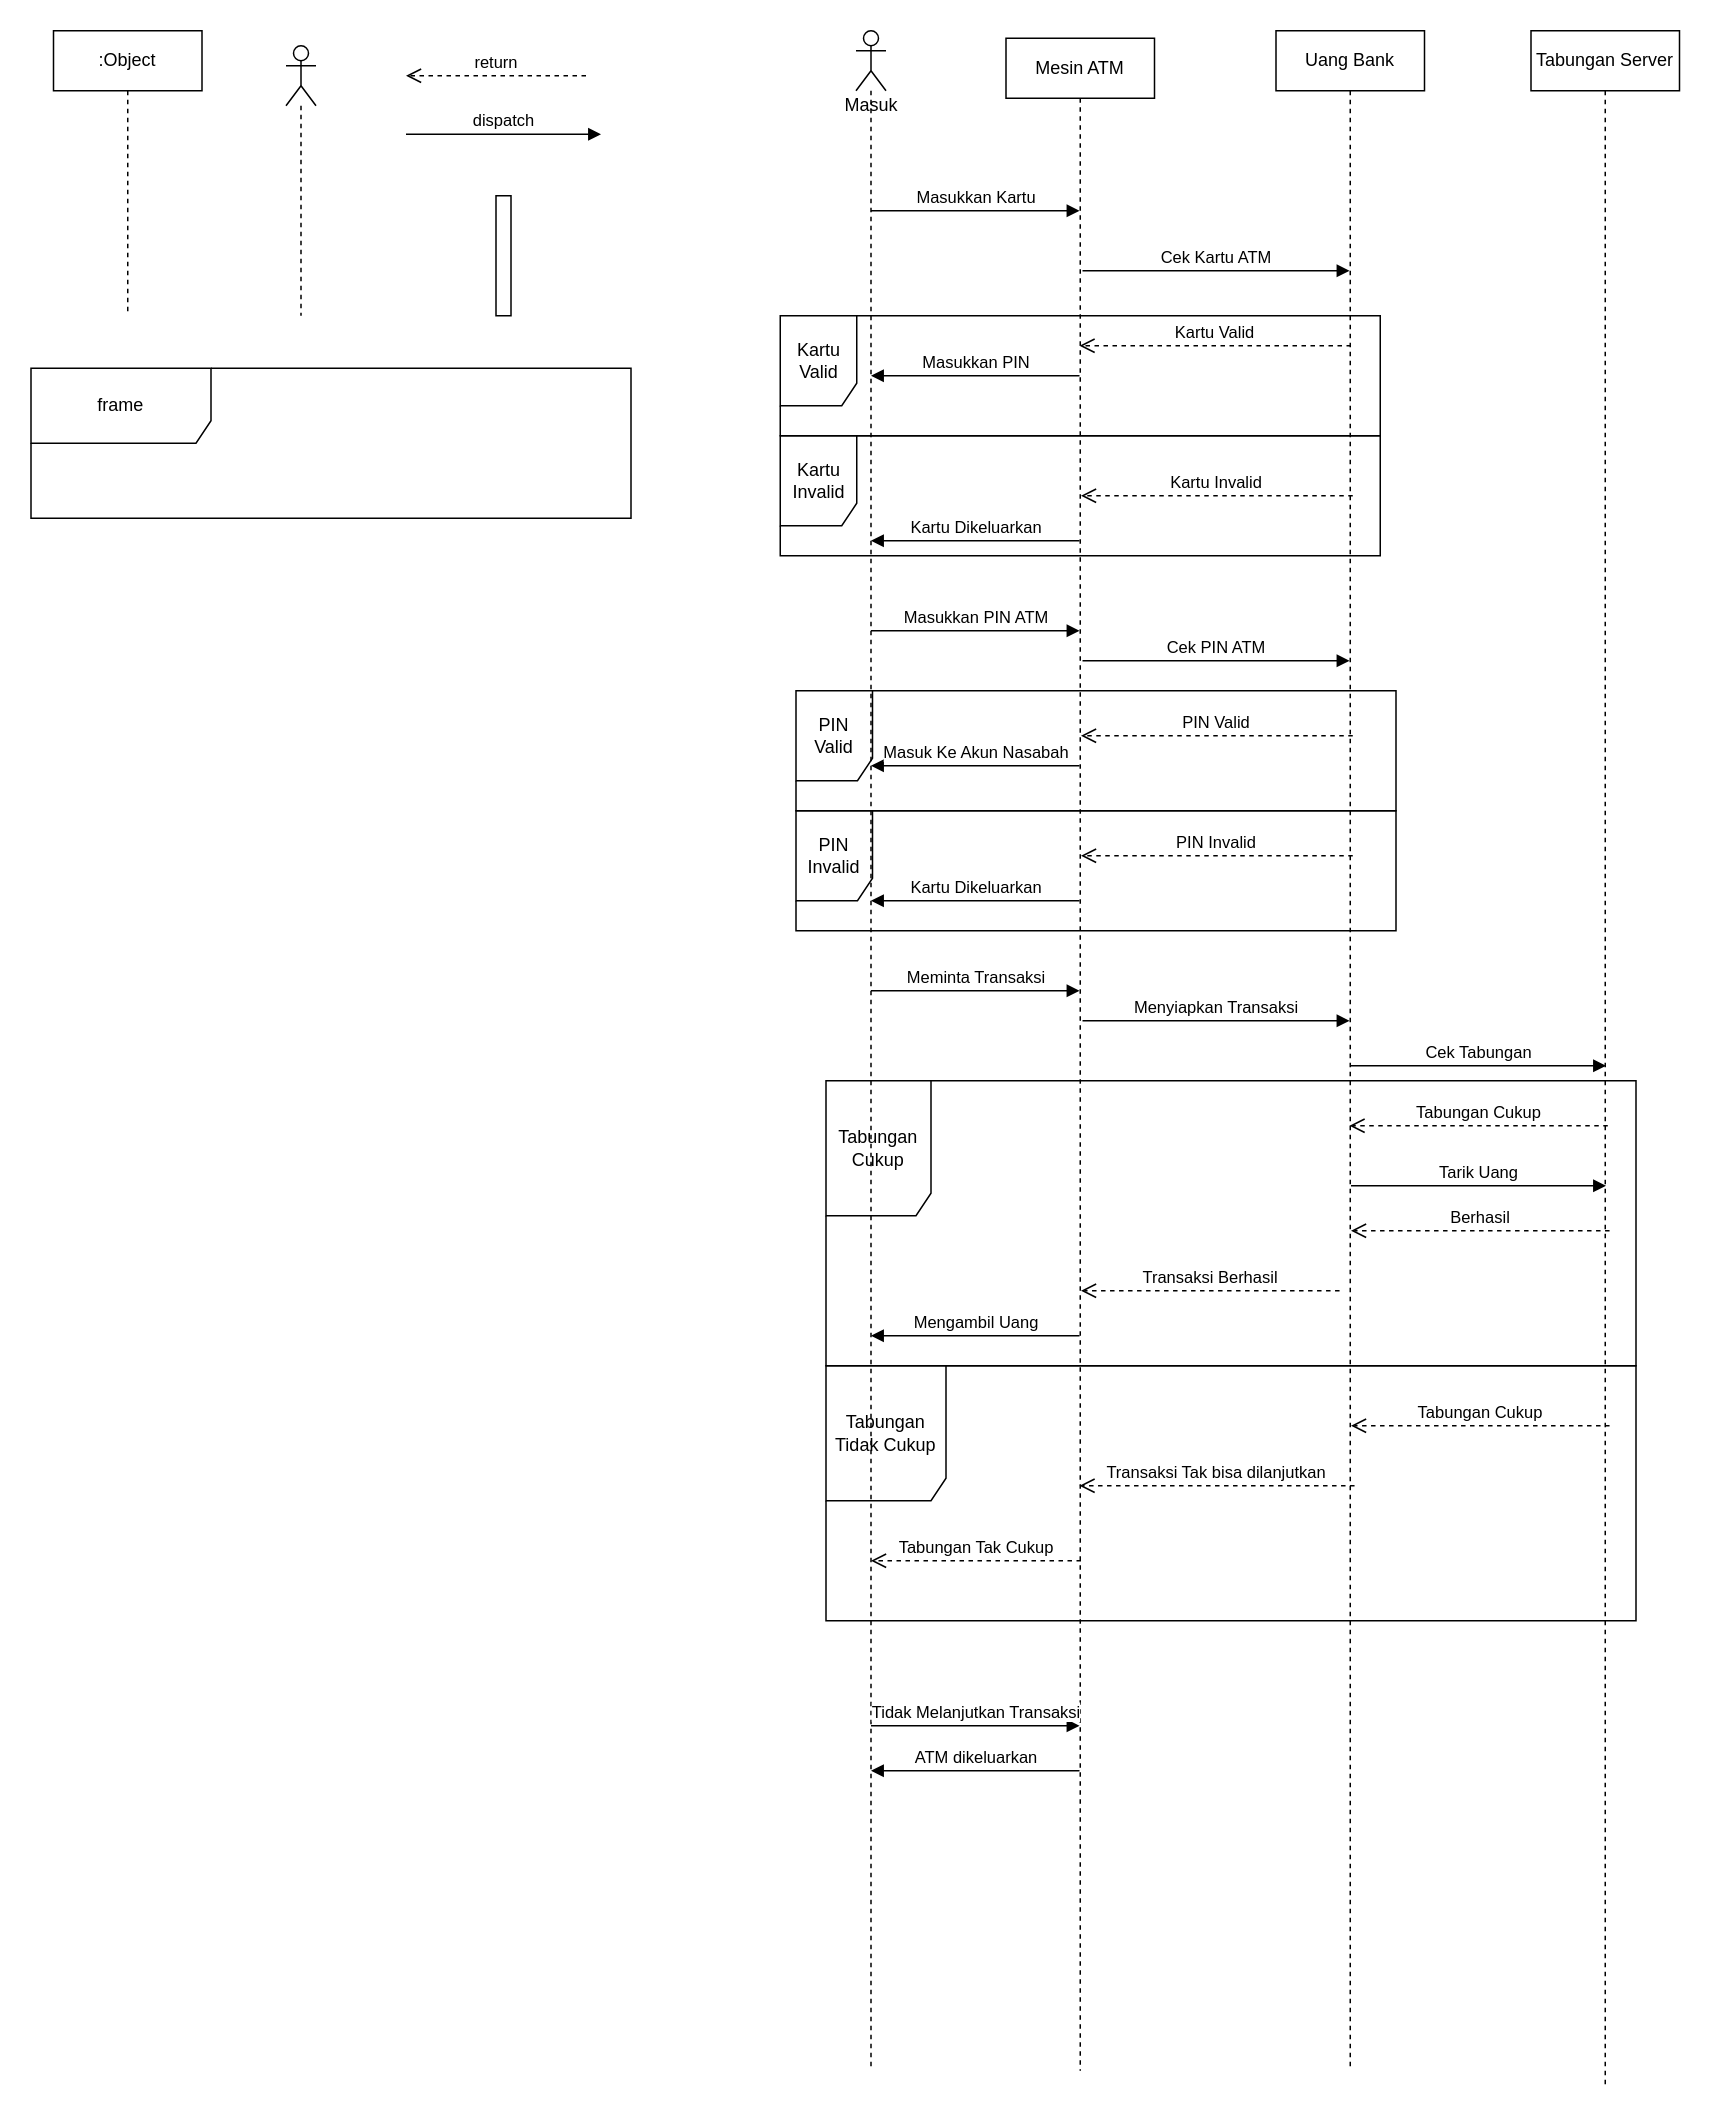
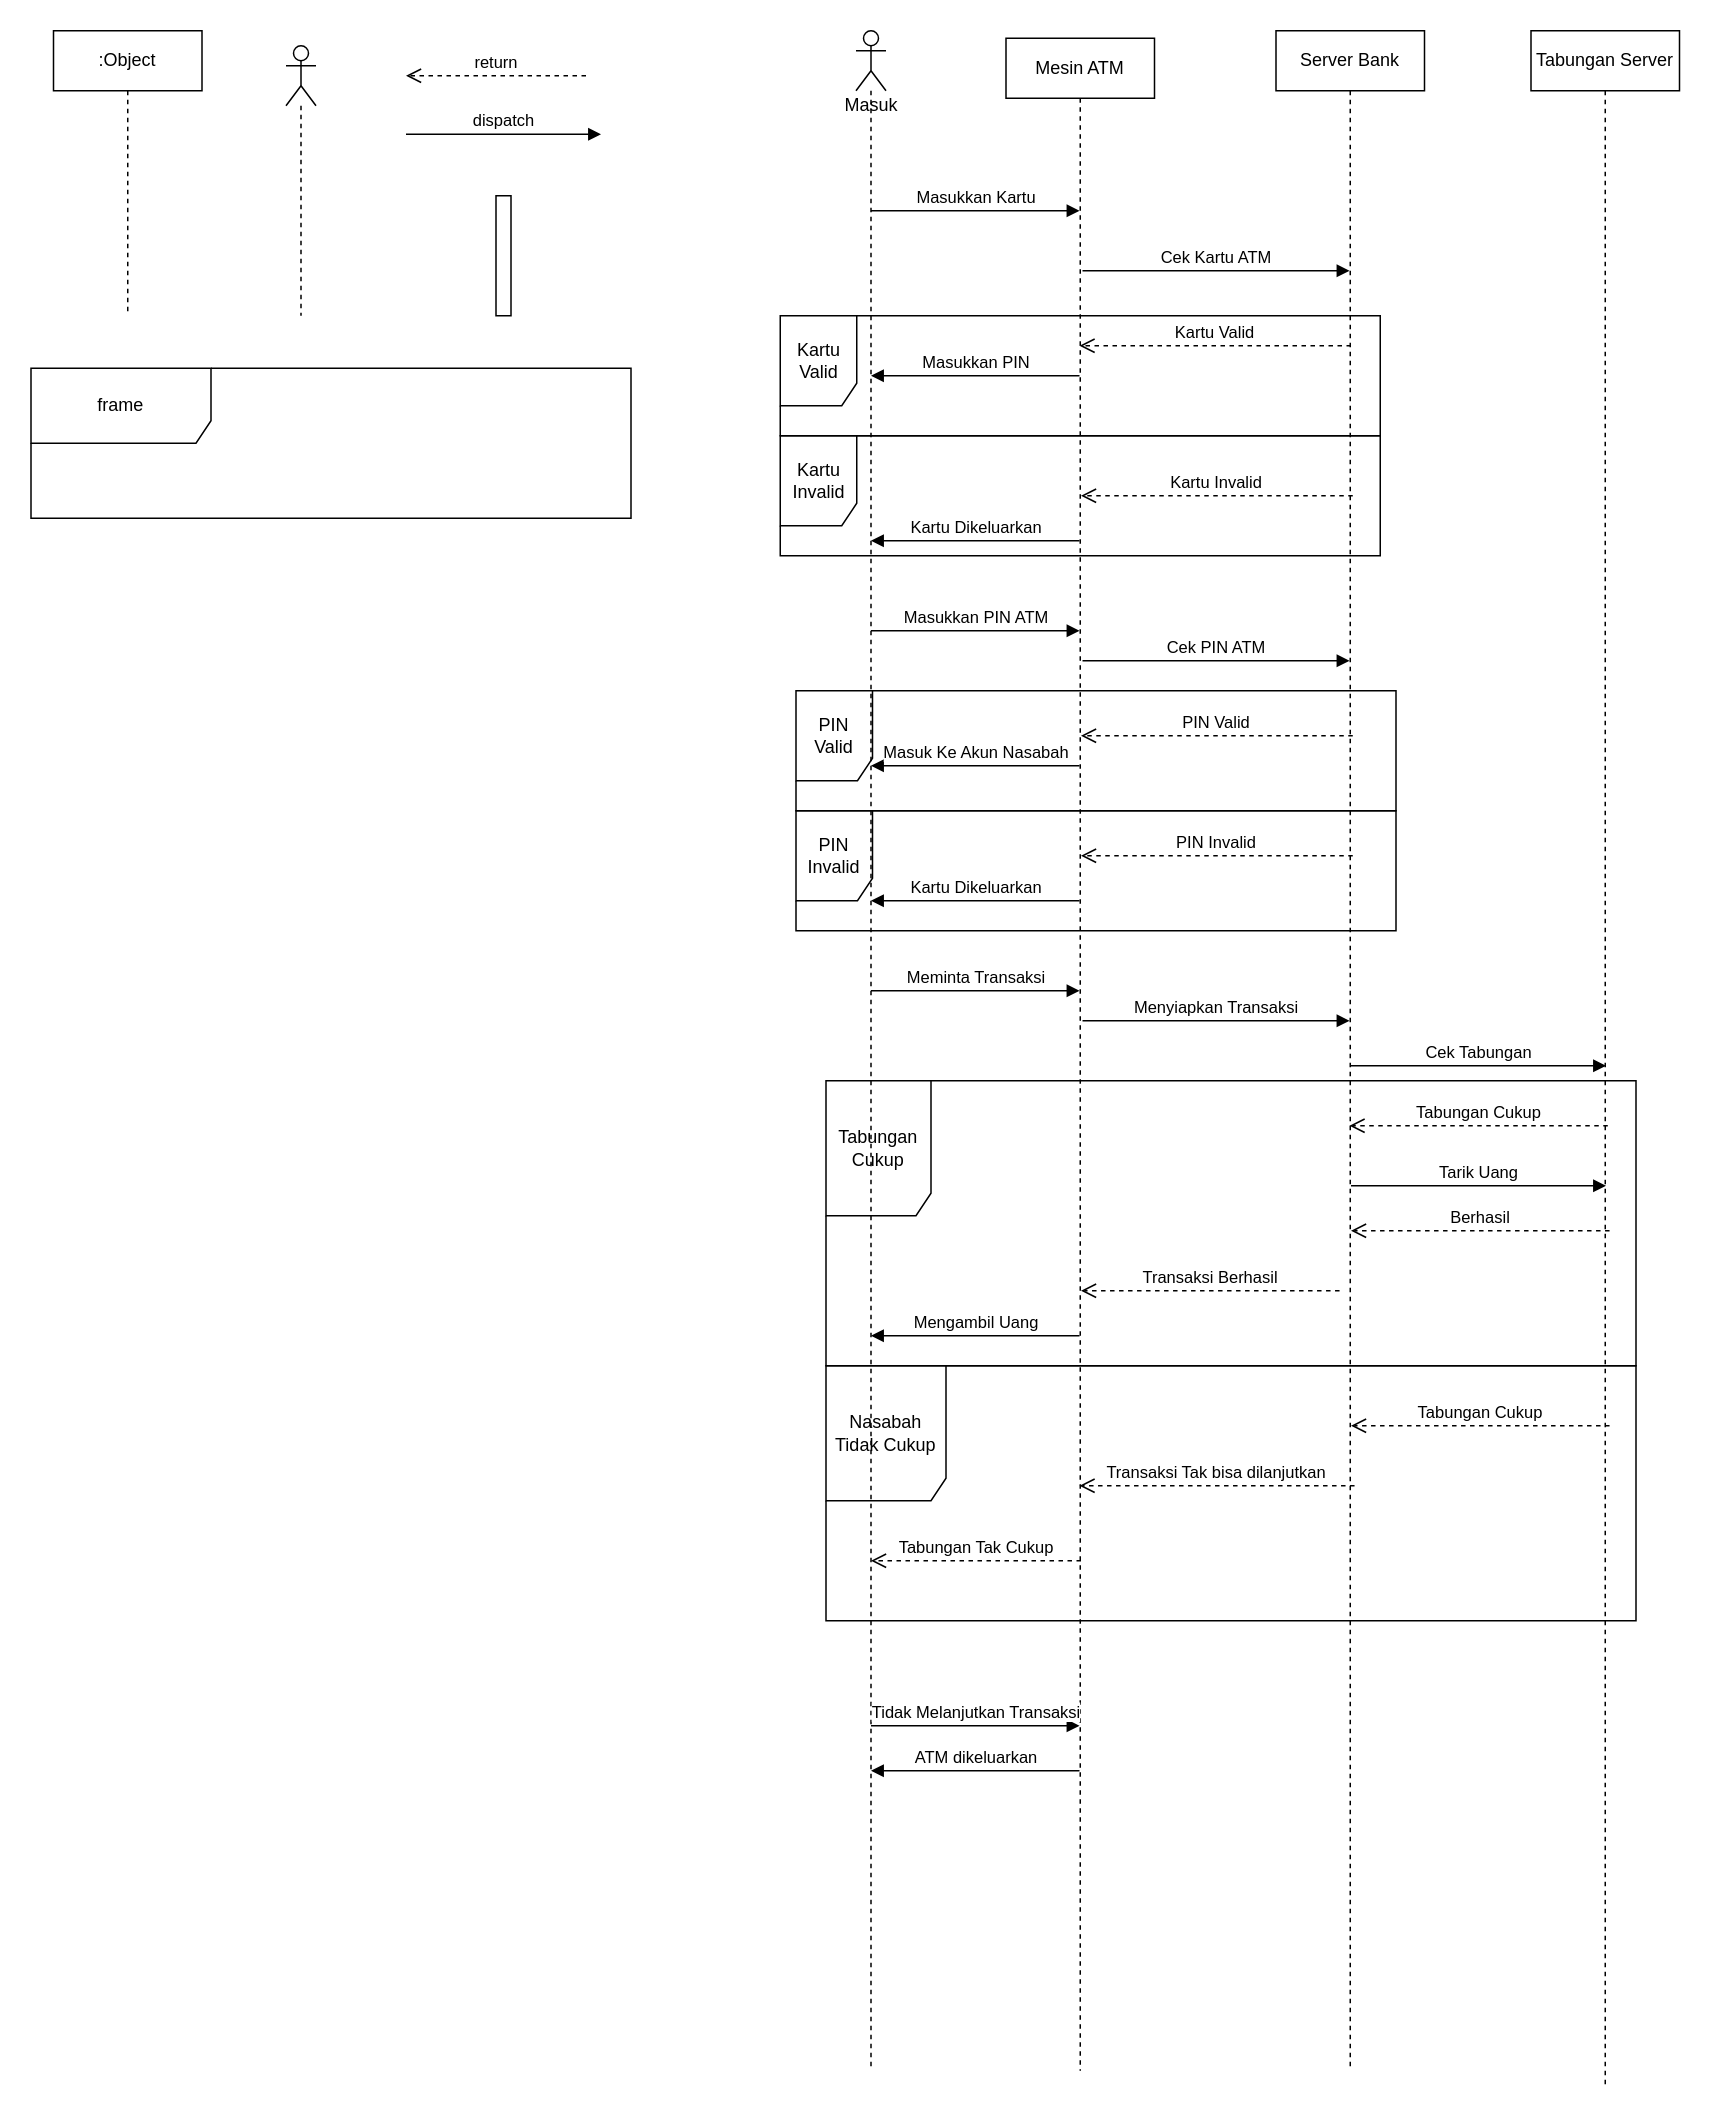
node "Uang Bank": label "Uang Bank" -> "Server Bank"
node "Tabungan Tidak Cukup": label "Tabungan Tidak Cukup" -> "Nasabah Tidak Cukup"
